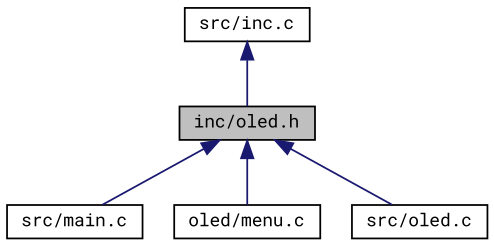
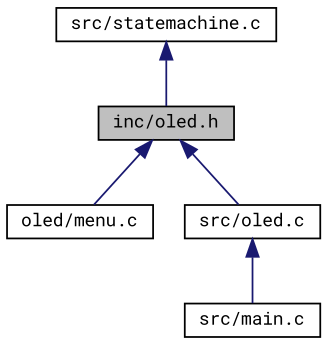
node "src/inc.c": label "src/inc.c" -> "src/statemachine.c"
edge "src/main.c" -> "inc/oled.h": now "src/main.c" -> "src/oled.c"
